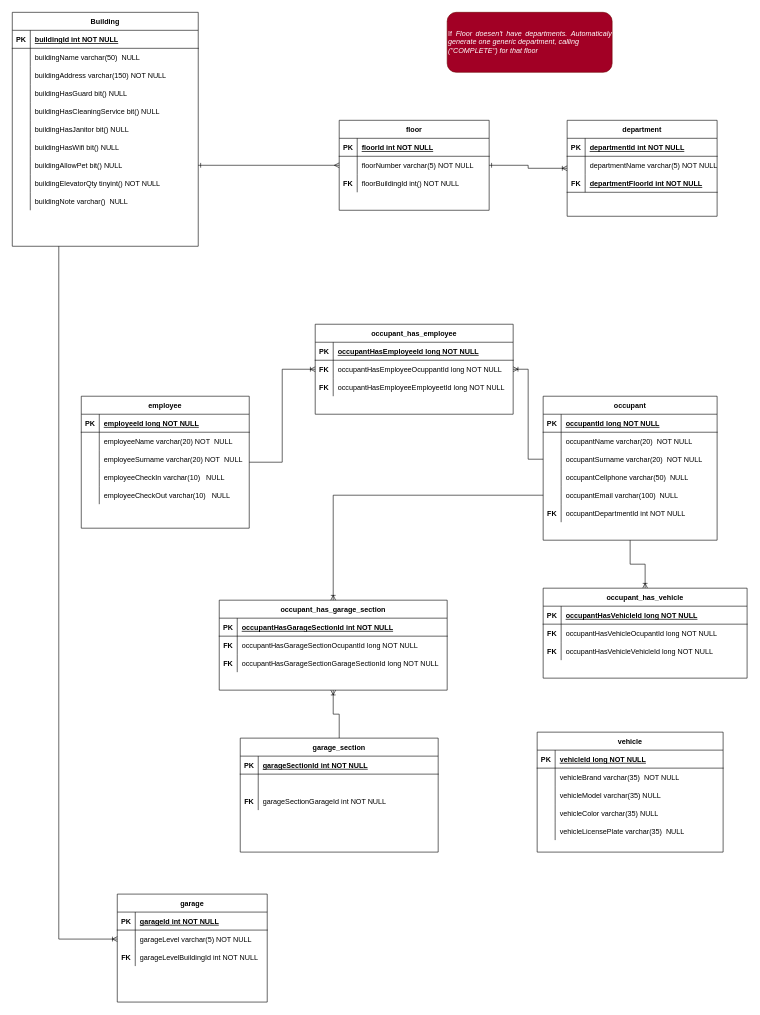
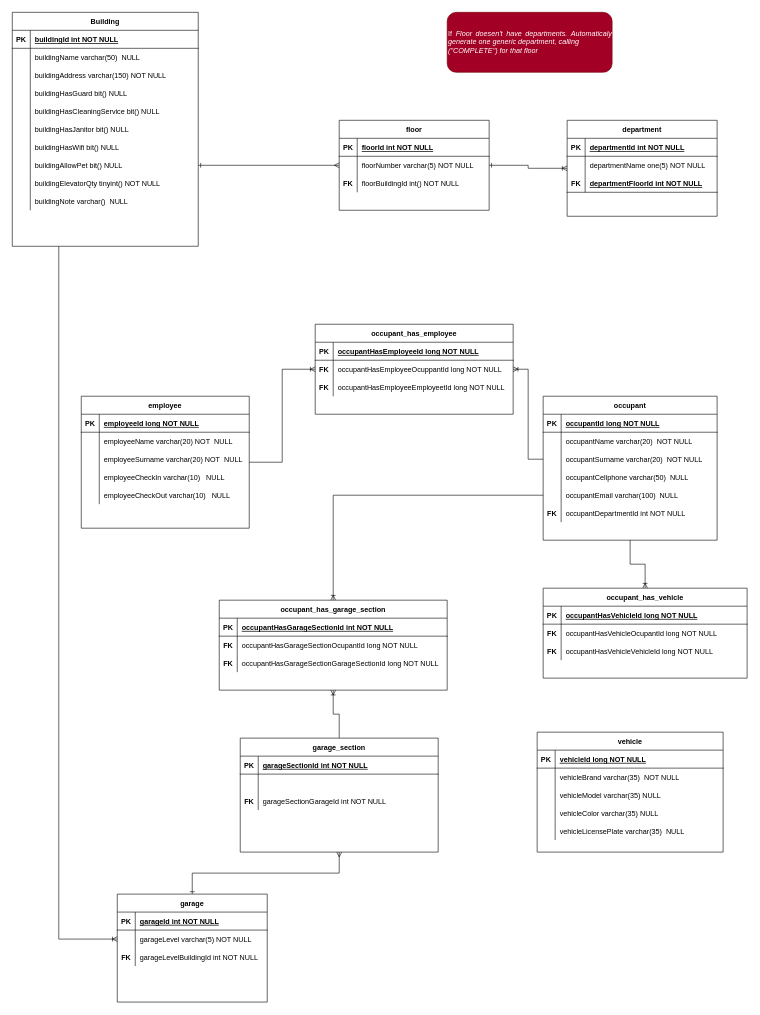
node "departmentName varchar(5) NOT NULL": label "departmentName varchar(5) NOT NULL" -> "departmentName one(5) NOT NULL"
edge "garage_section" -- "garage": added
